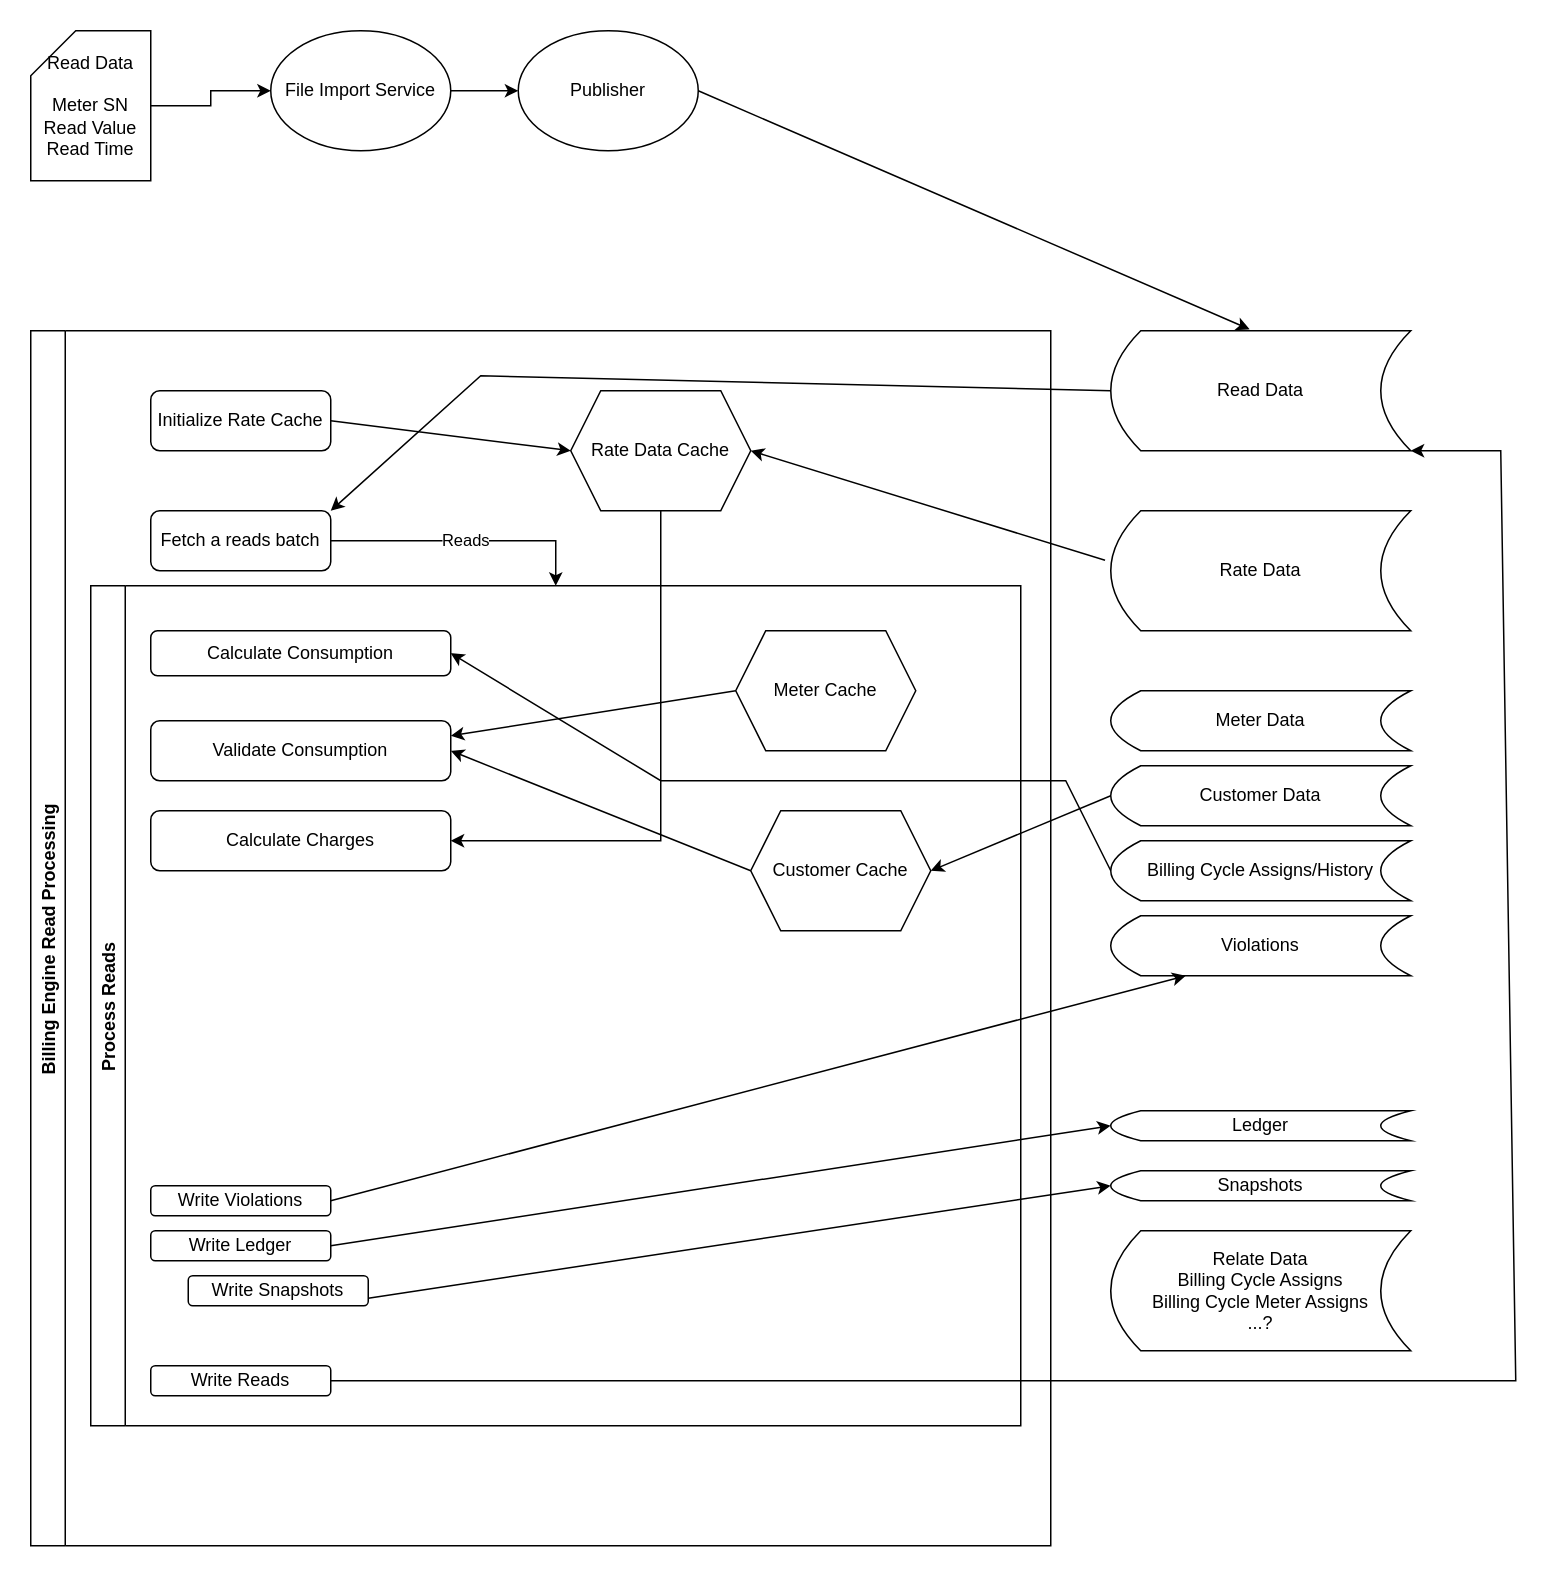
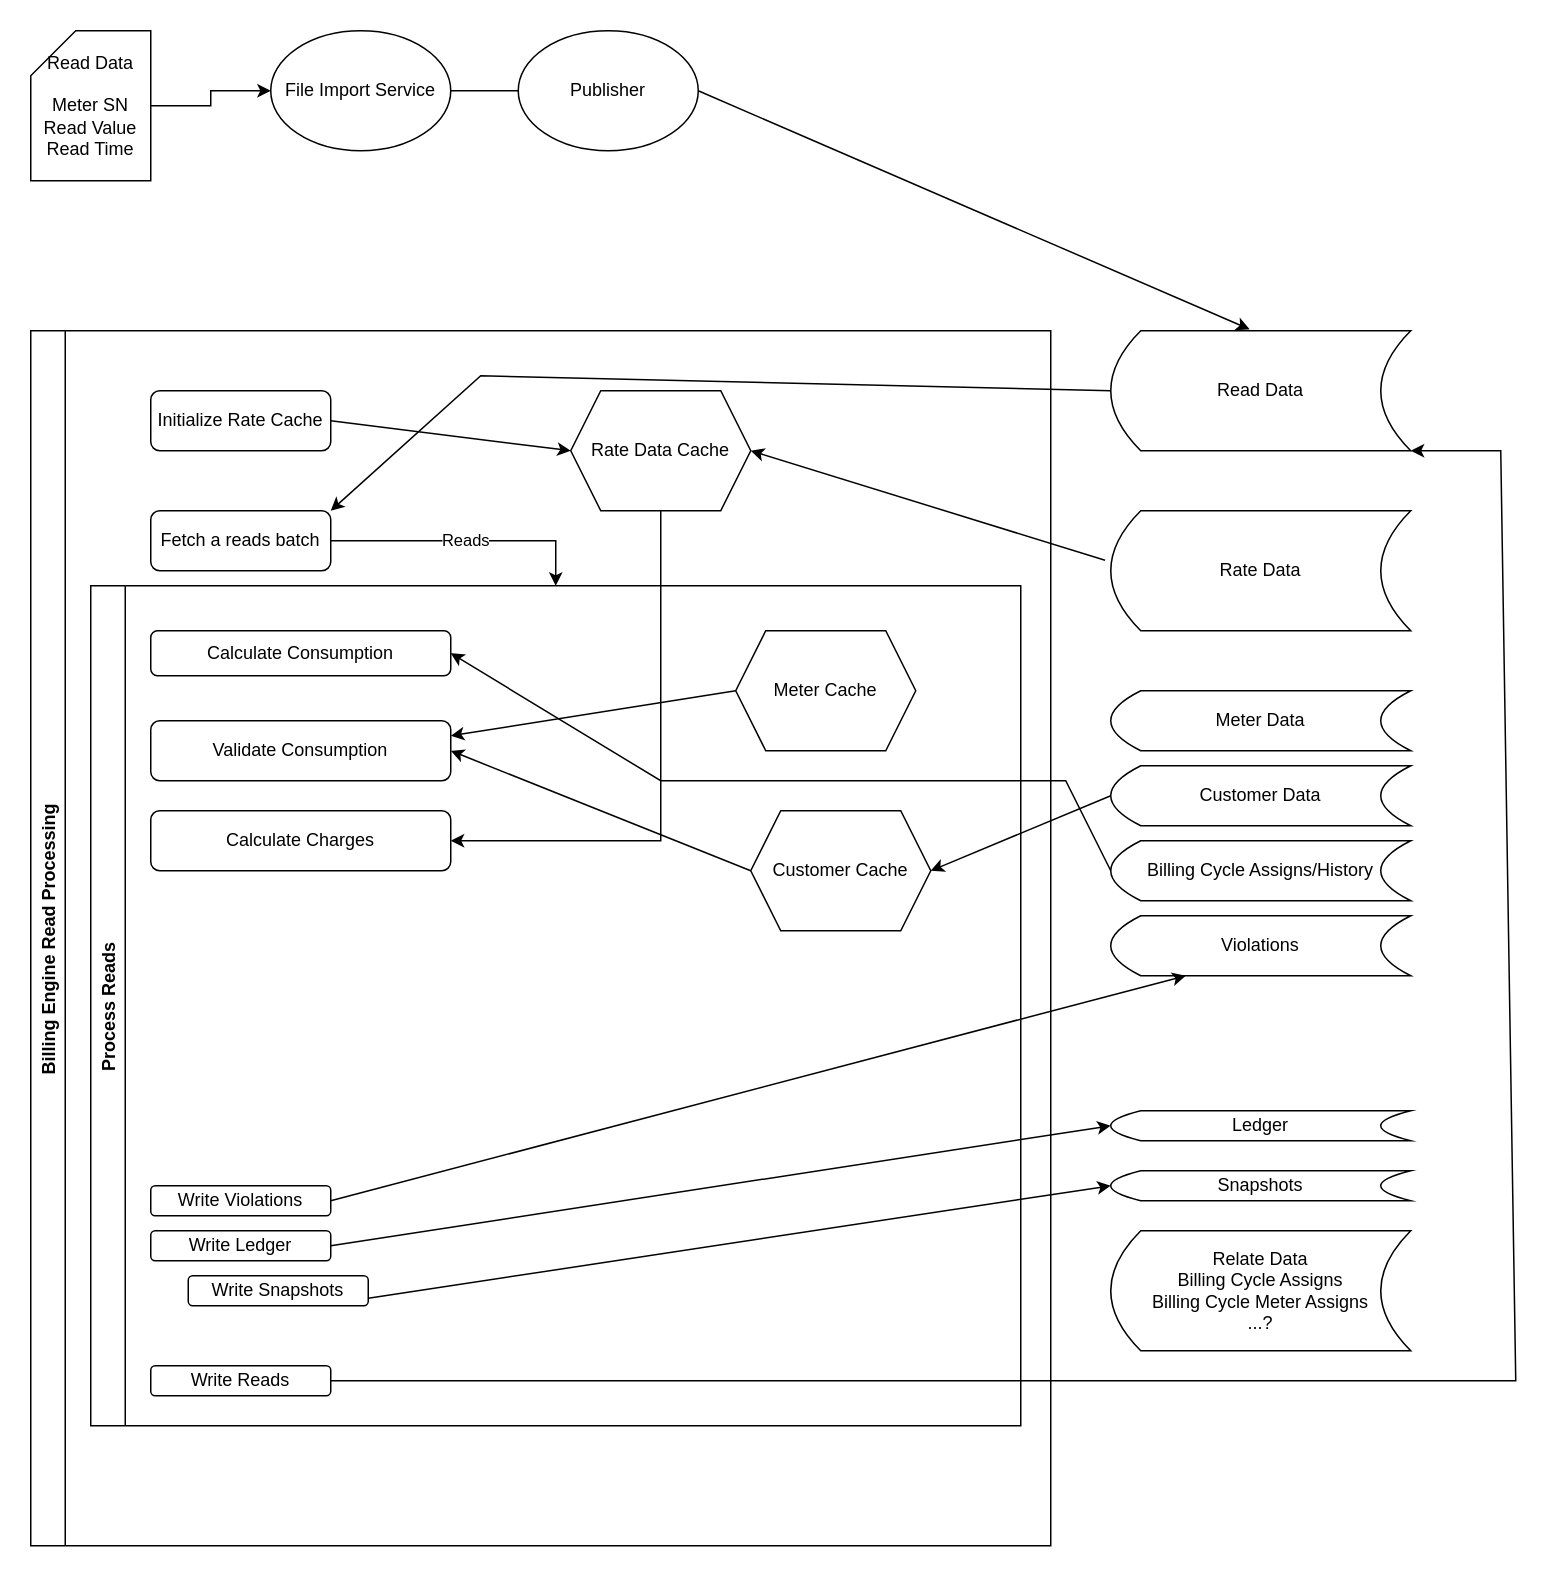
edge "File Import Service" -> "Publisher": arrowhead classic -> none
